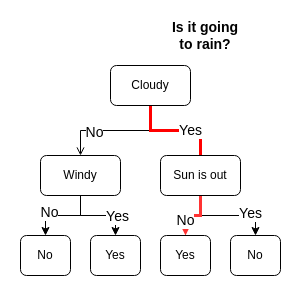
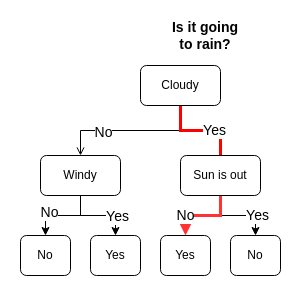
node "Cloudy": moved (151, 86) -> (181, 86)
node "Sun is out": moved (201, 176) -> (221, 176)
